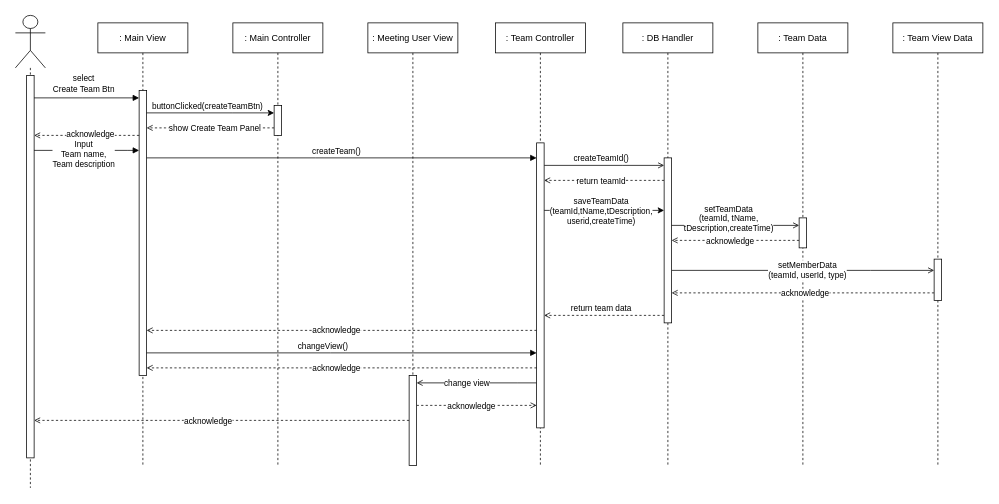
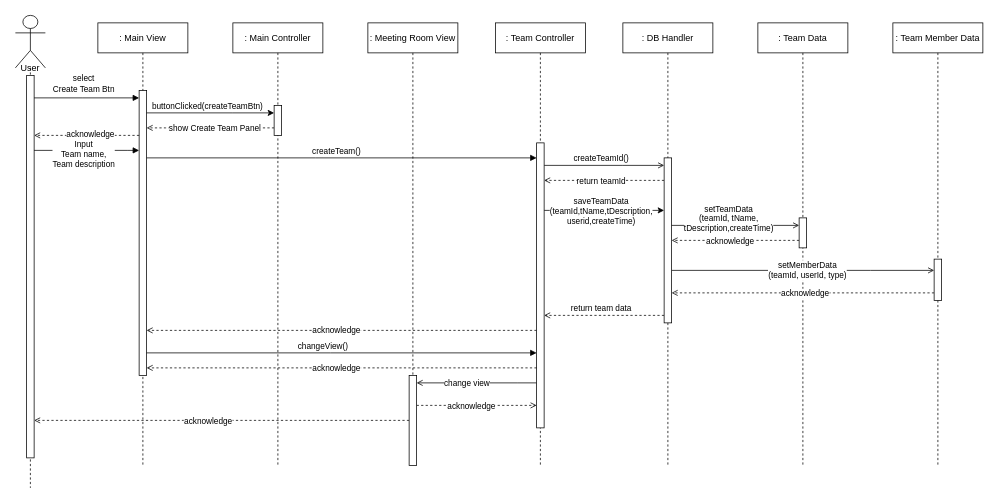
node ": Meeting User View": label ": Meeting User View" -> ": Meeting Room View"
node ": Team View Data": label ": Team View Data" -> ": Team Member Data"
node "User": added
